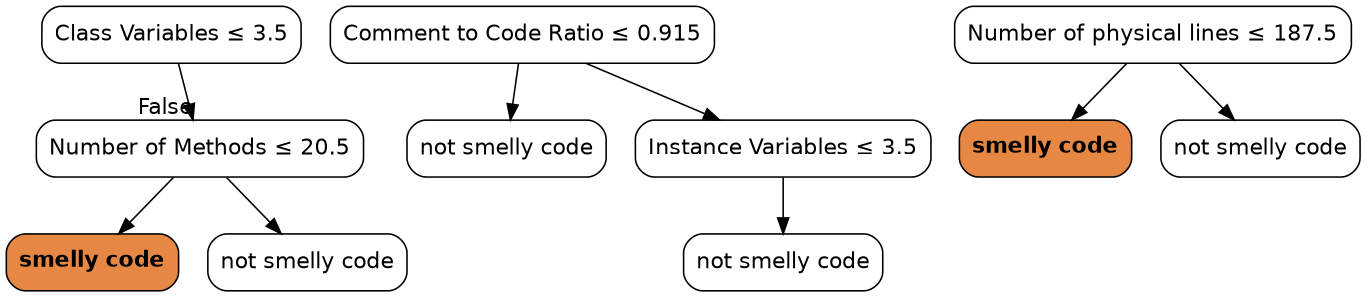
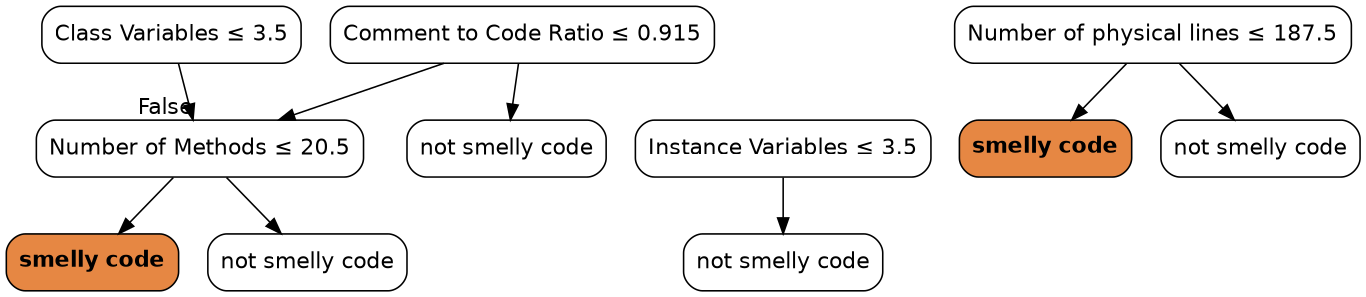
edge "Comment to Code Ratio ≤ 0.915" -> "Instance Variables ≤ 3.5": now "Comment to Code Ratio ≤ 0.915" -> "Number of Methods ≤ 20.5"
